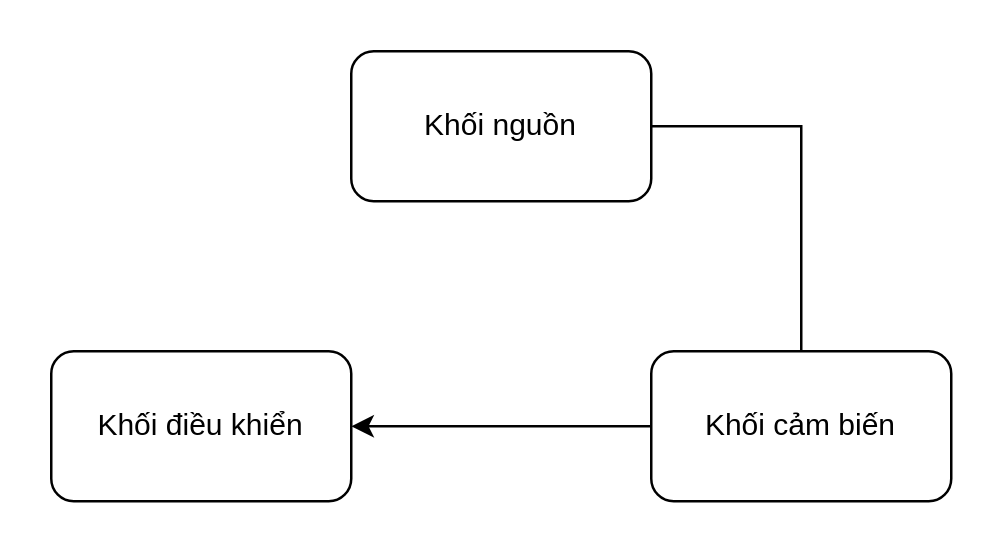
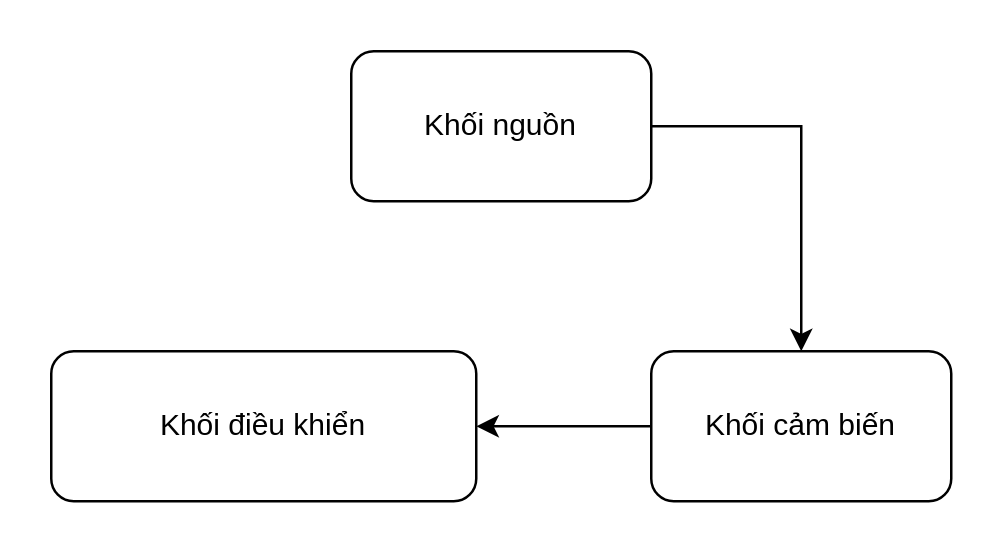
edge "Khối nguồn" -- "Khối cảm biến": arrowhead none -> classic
node "Khối điều khiển": size 300x150 -> 425x150
